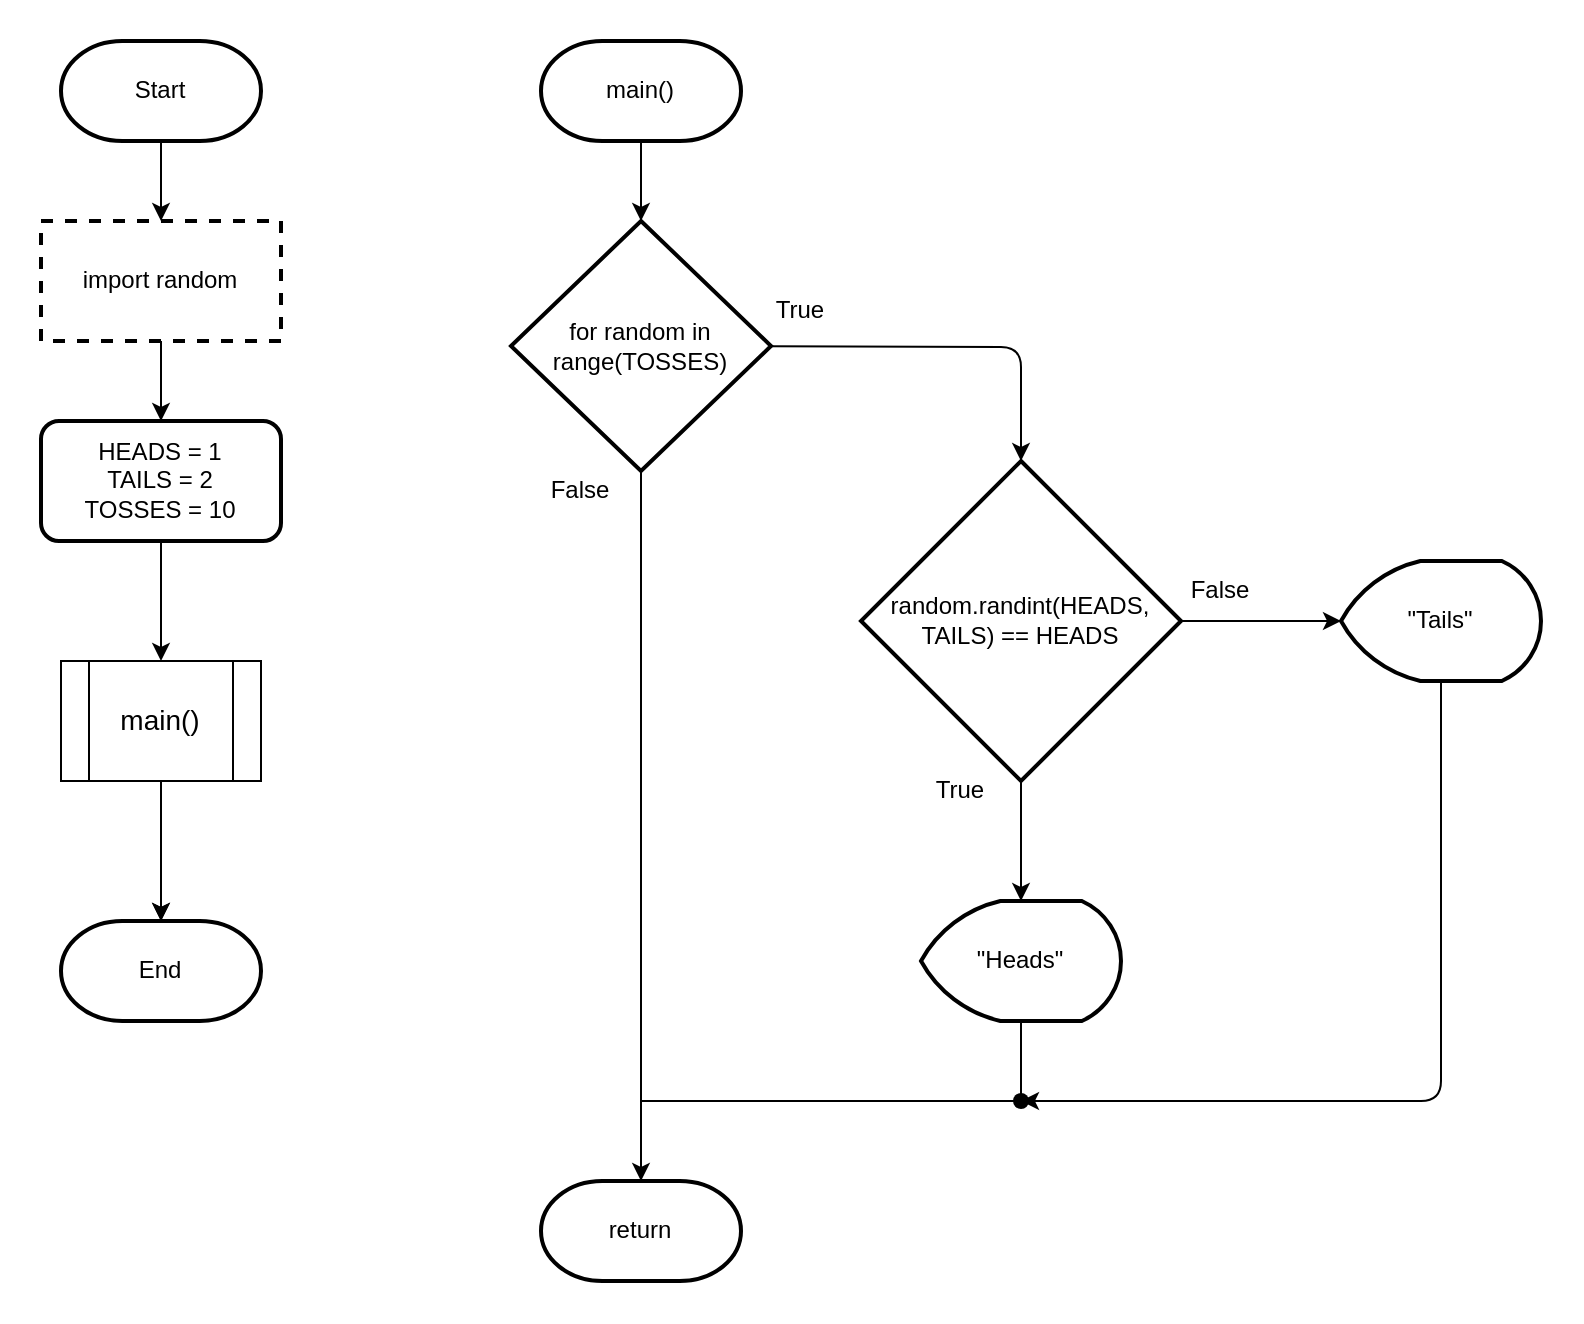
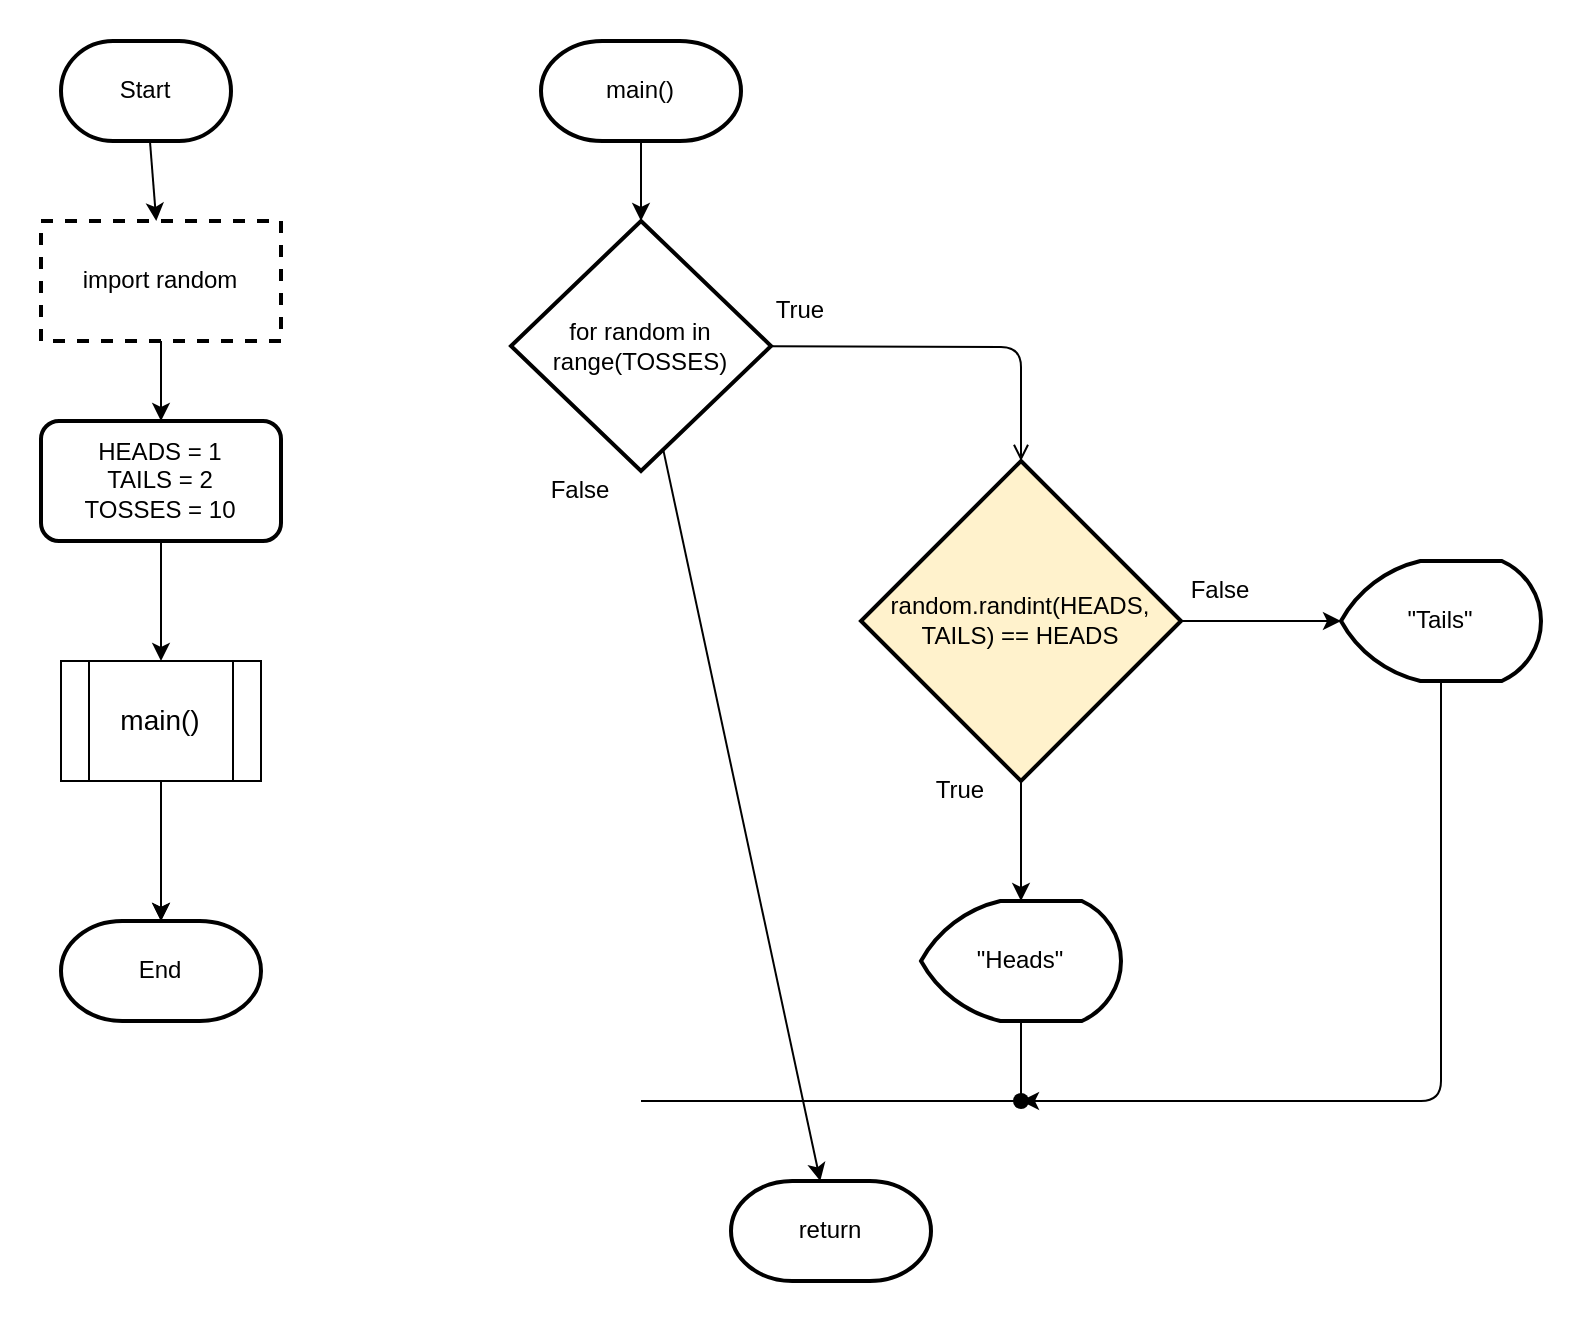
node "Start": size 200x100 -> 170x100
edge "for random in range(TOSSES)" -> "random.randint(HEADS, TAILS) == HEADS": arrowhead classic -> open
node "random.randint(HEADS, TAILS) == HEADS": fillcolor #ffffff -> #fff2cc
node "return": moved (641, 1231) -> (831, 1231)
